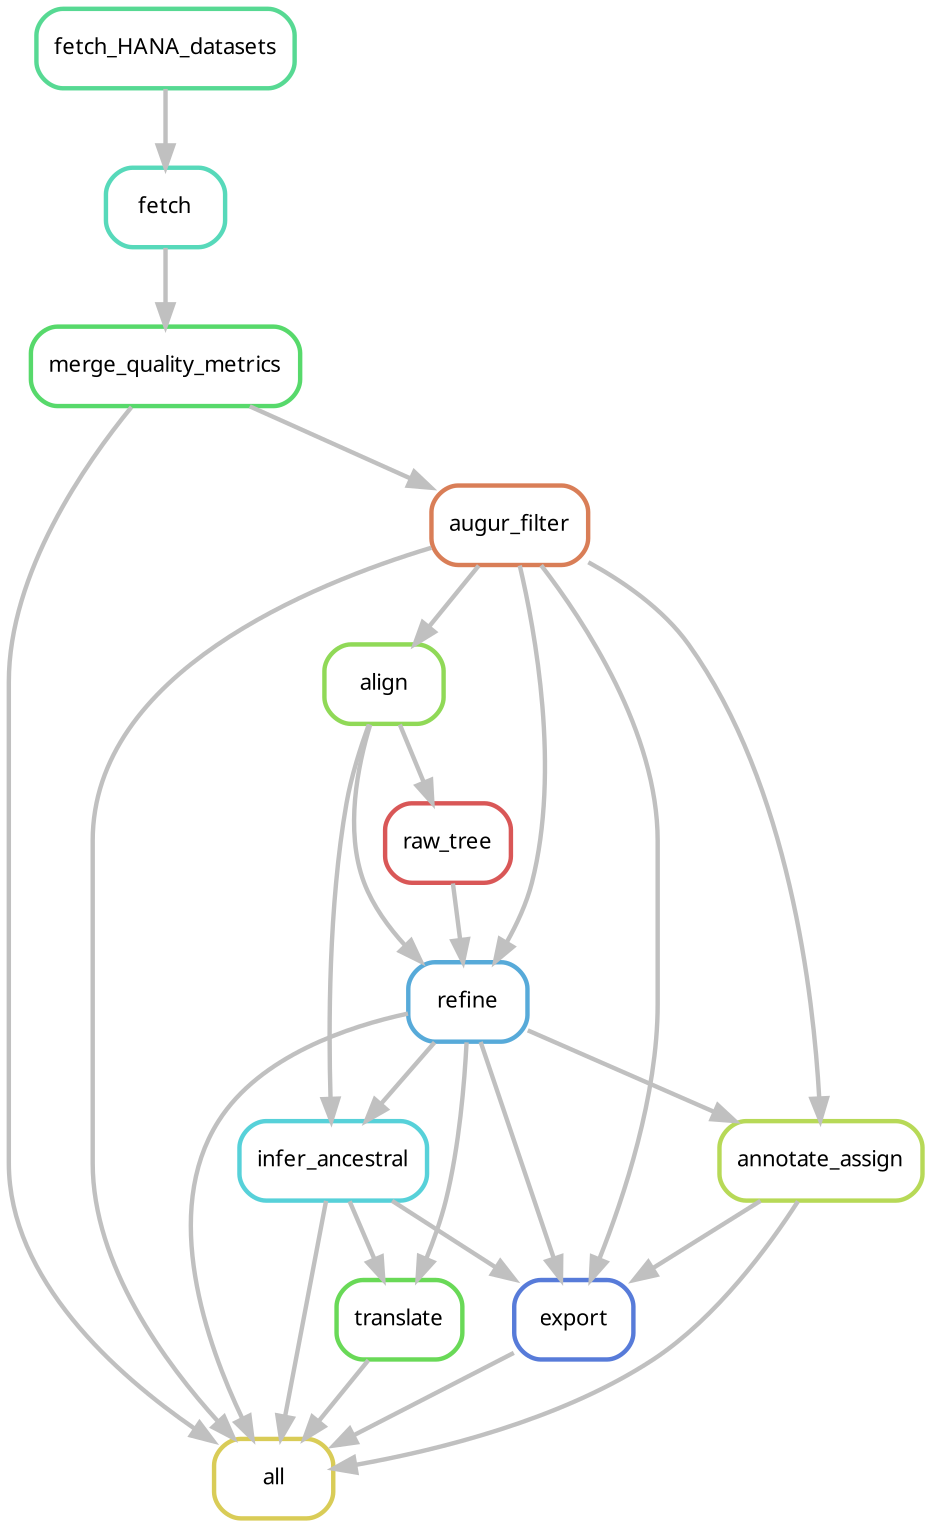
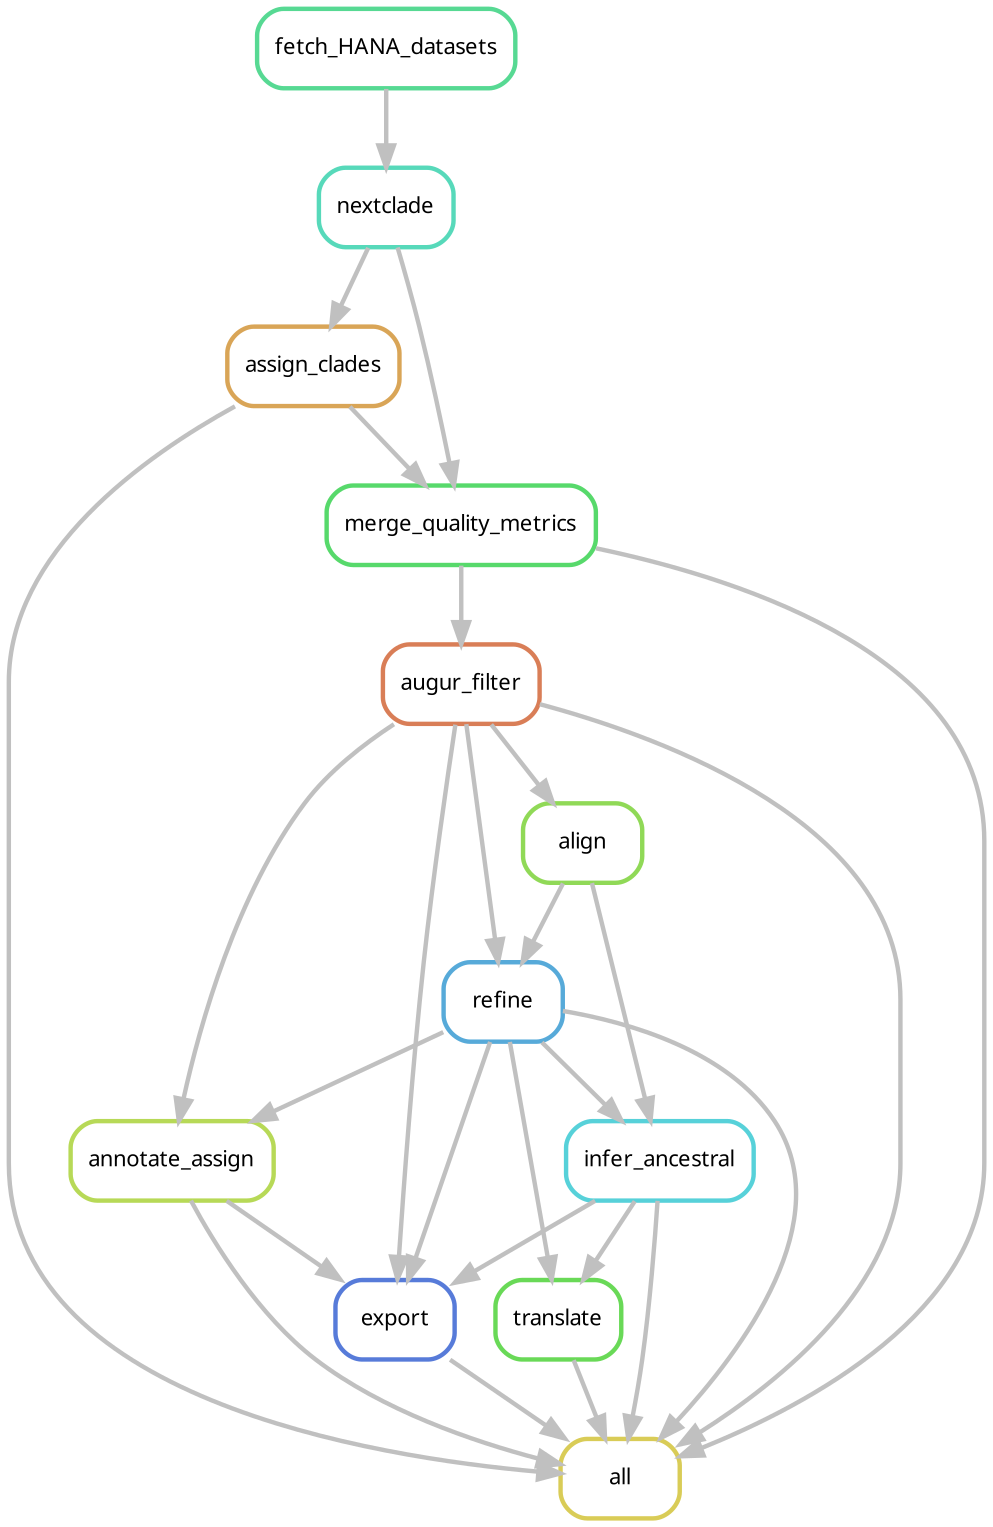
node "fetch": label "fetch" -> "nextclade"
node "assign_clades": added
node "raw_tree": removed
